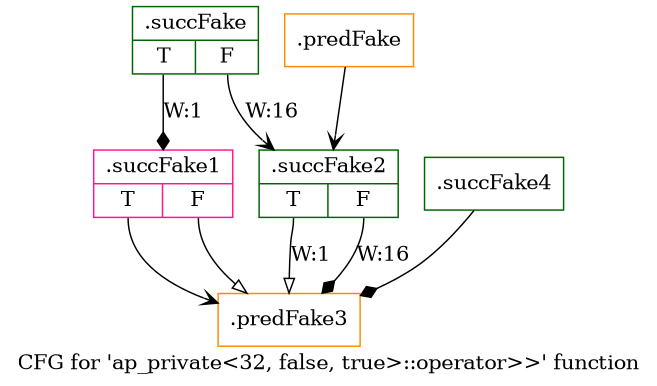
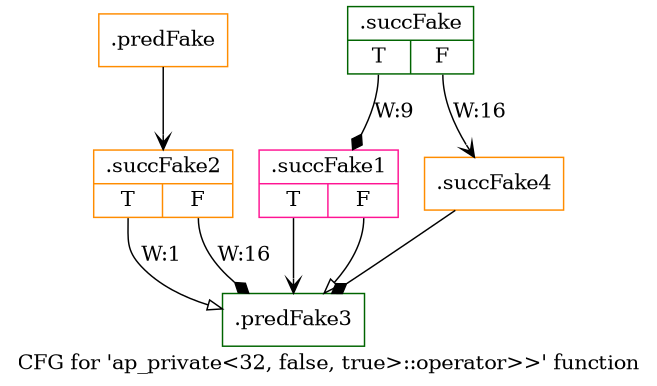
edge ".succFake" -> ".succFake2": now ".succFake" -> ".succFake4"
edge ".succFake" -> ".succFake1": label "W:1" -> "W:9"
node ".succFake2": color darkgreen -> darkorange
node ".succFake4": color darkgreen -> darkorange
node ".predFake3": color darkorange -> darkgreen
